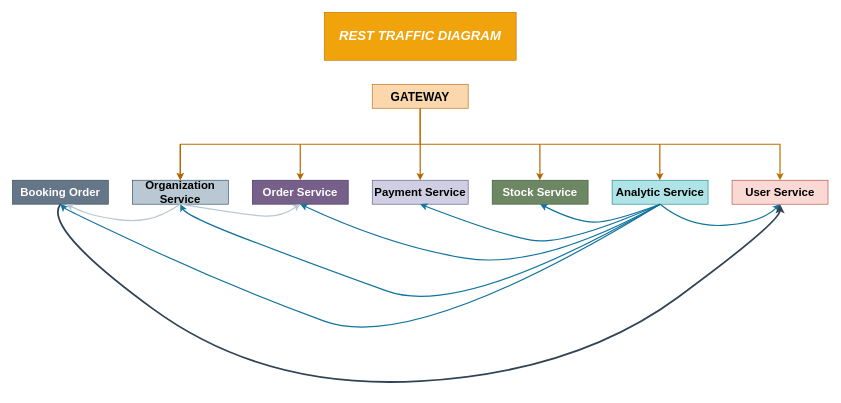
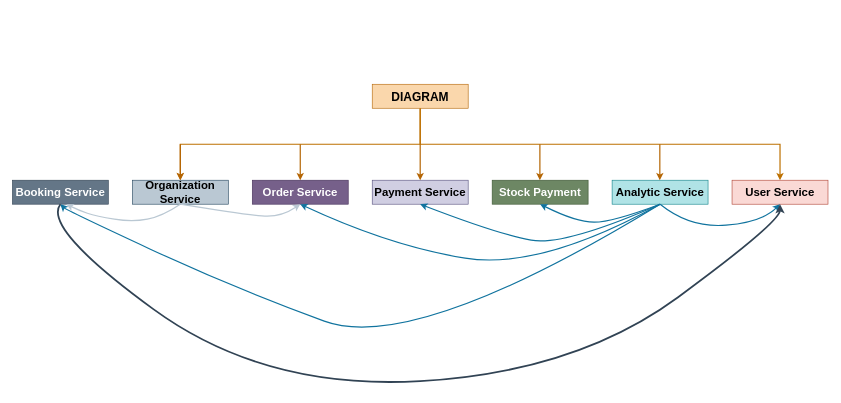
node "REST TRAFFIC DIAGRAM": removed
node "GATEWAY": label "GATEWAY" -> "DIAGRAM"
node "Booking Order": label "Booking Order" -> "Booking Service"
node "Stock Service": label "Stock Service" -> "Stock Payment"
edge "Analytic Service" -> "Organization Service": removed
